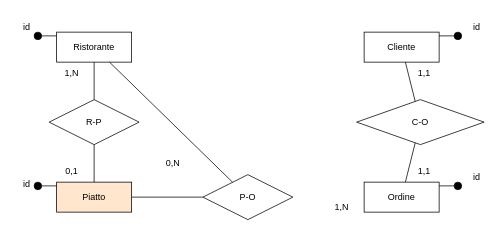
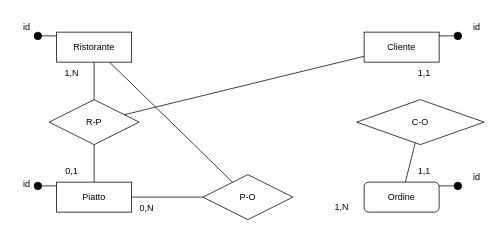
edge "Cliente" -- "C-O": now "Cliente" -- "R-P"
node "0,N": moved (173, 163) -> (147, 208)
node "Piatto": fillcolor #ffe6cc -> #ffffff
node "Ordine": shape rectangle -> rounded rectangle
